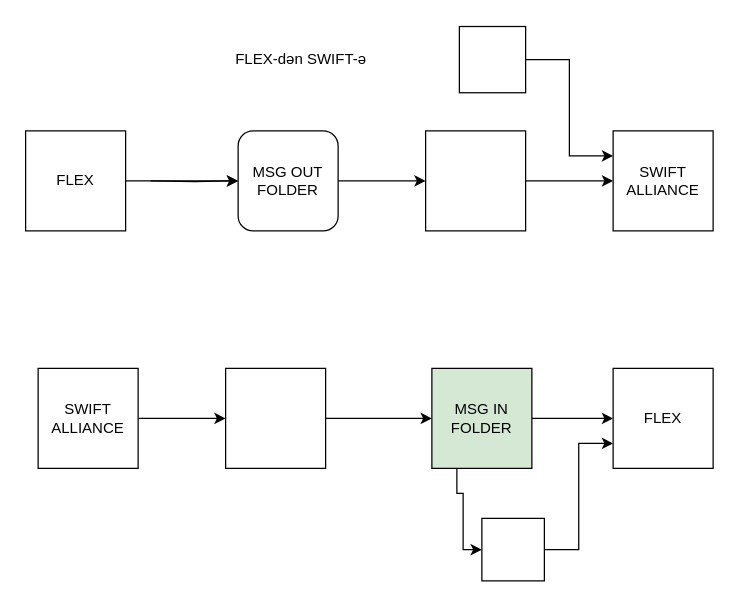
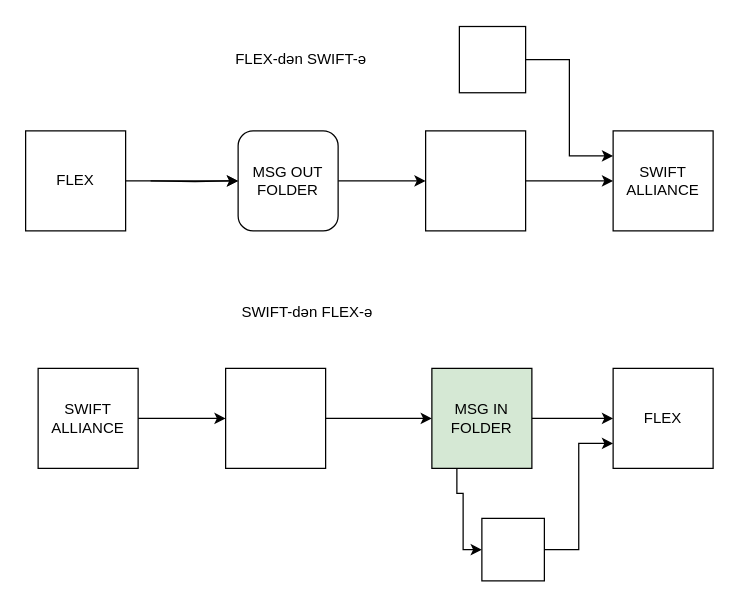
node "SWIFT-dən FLEX-ə": added
